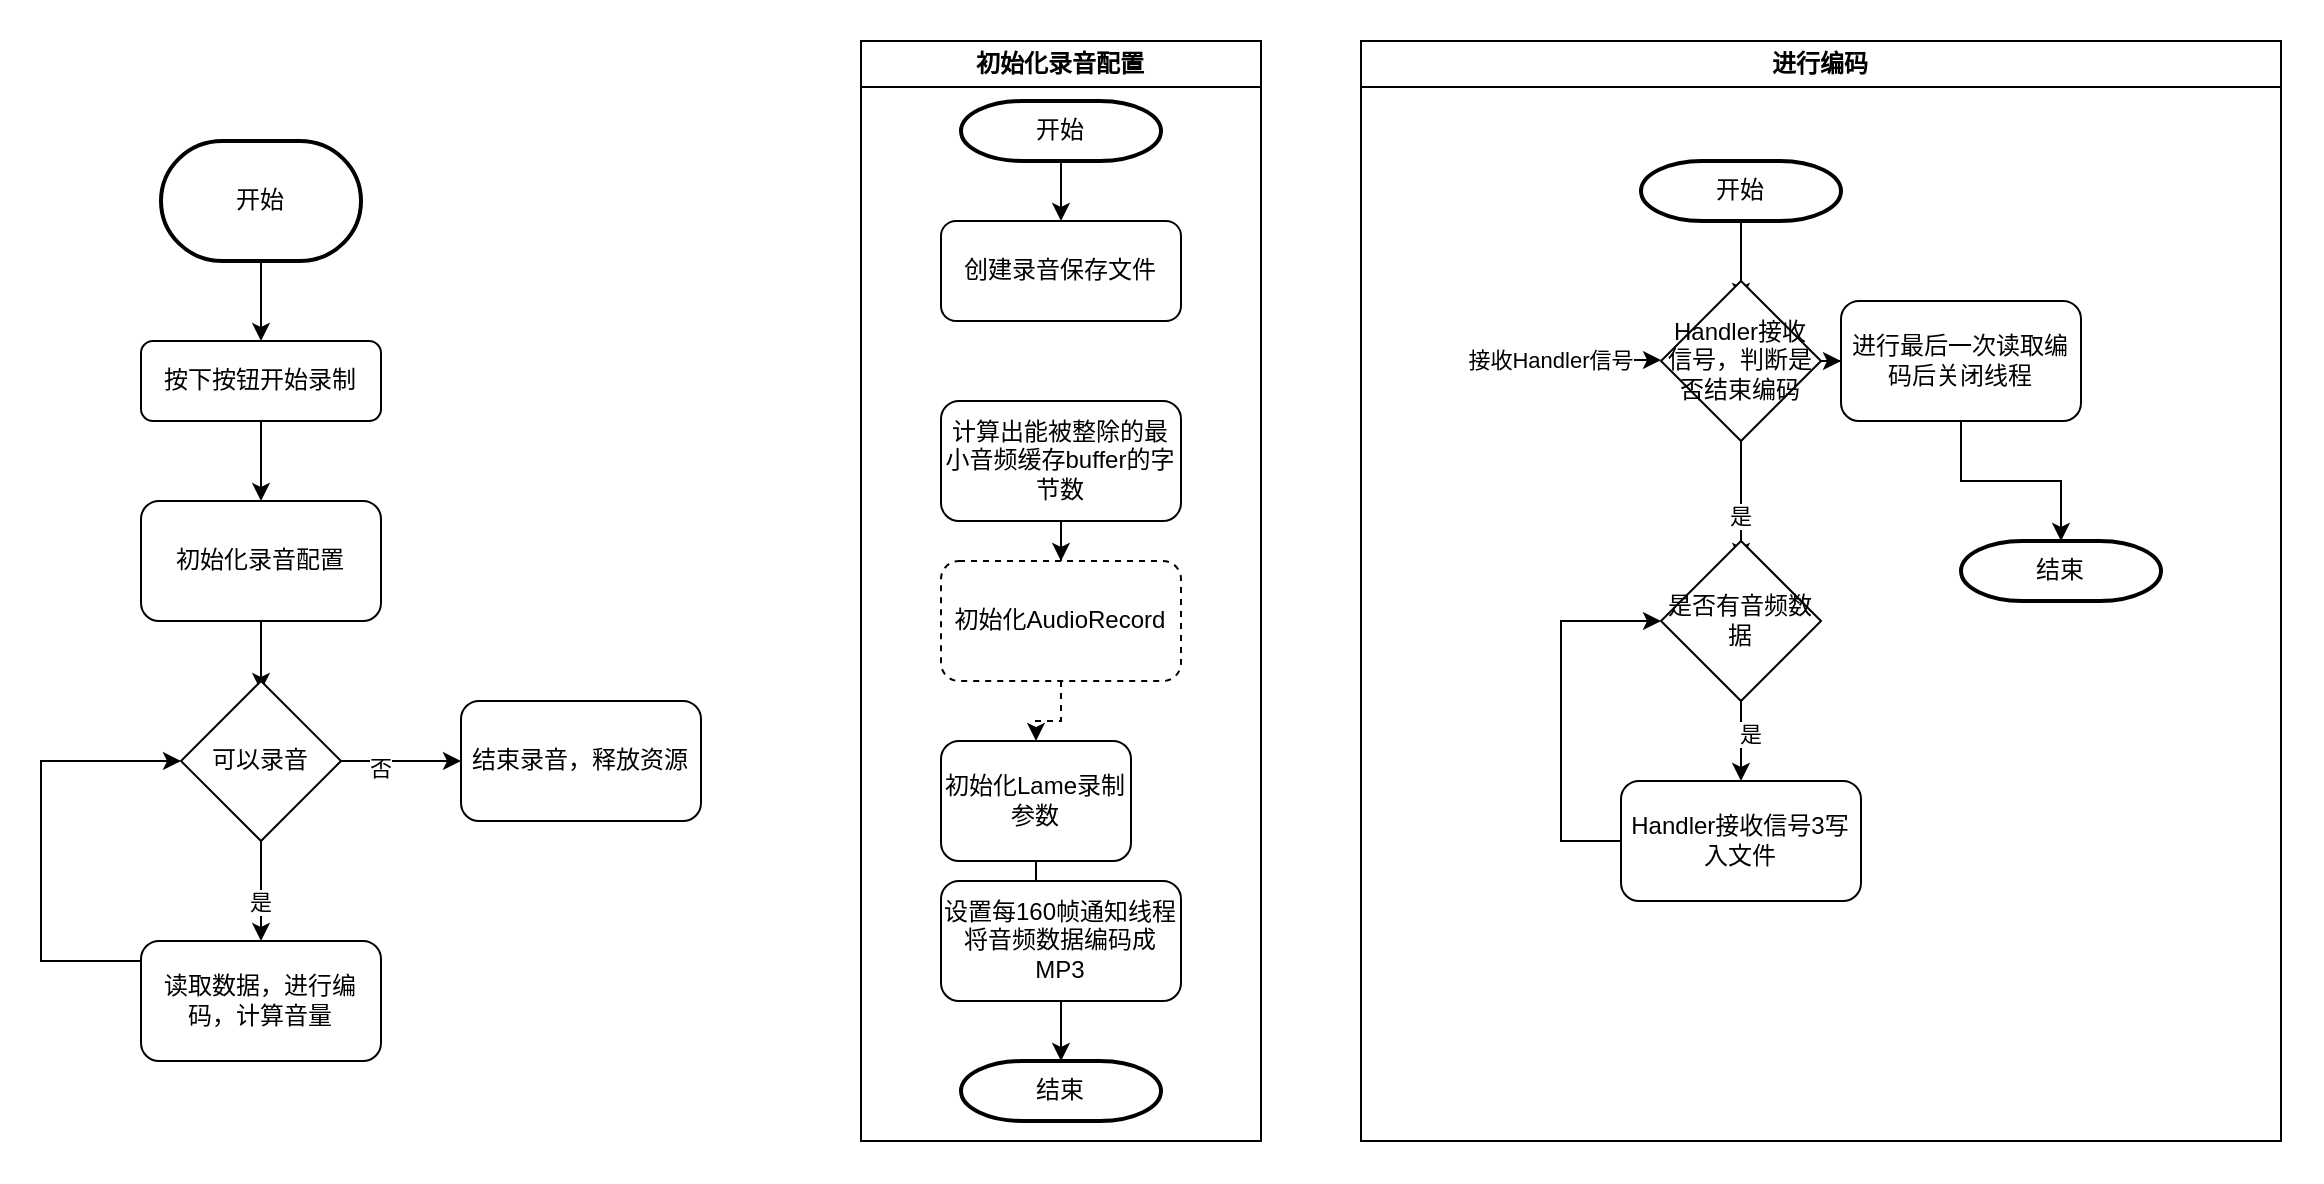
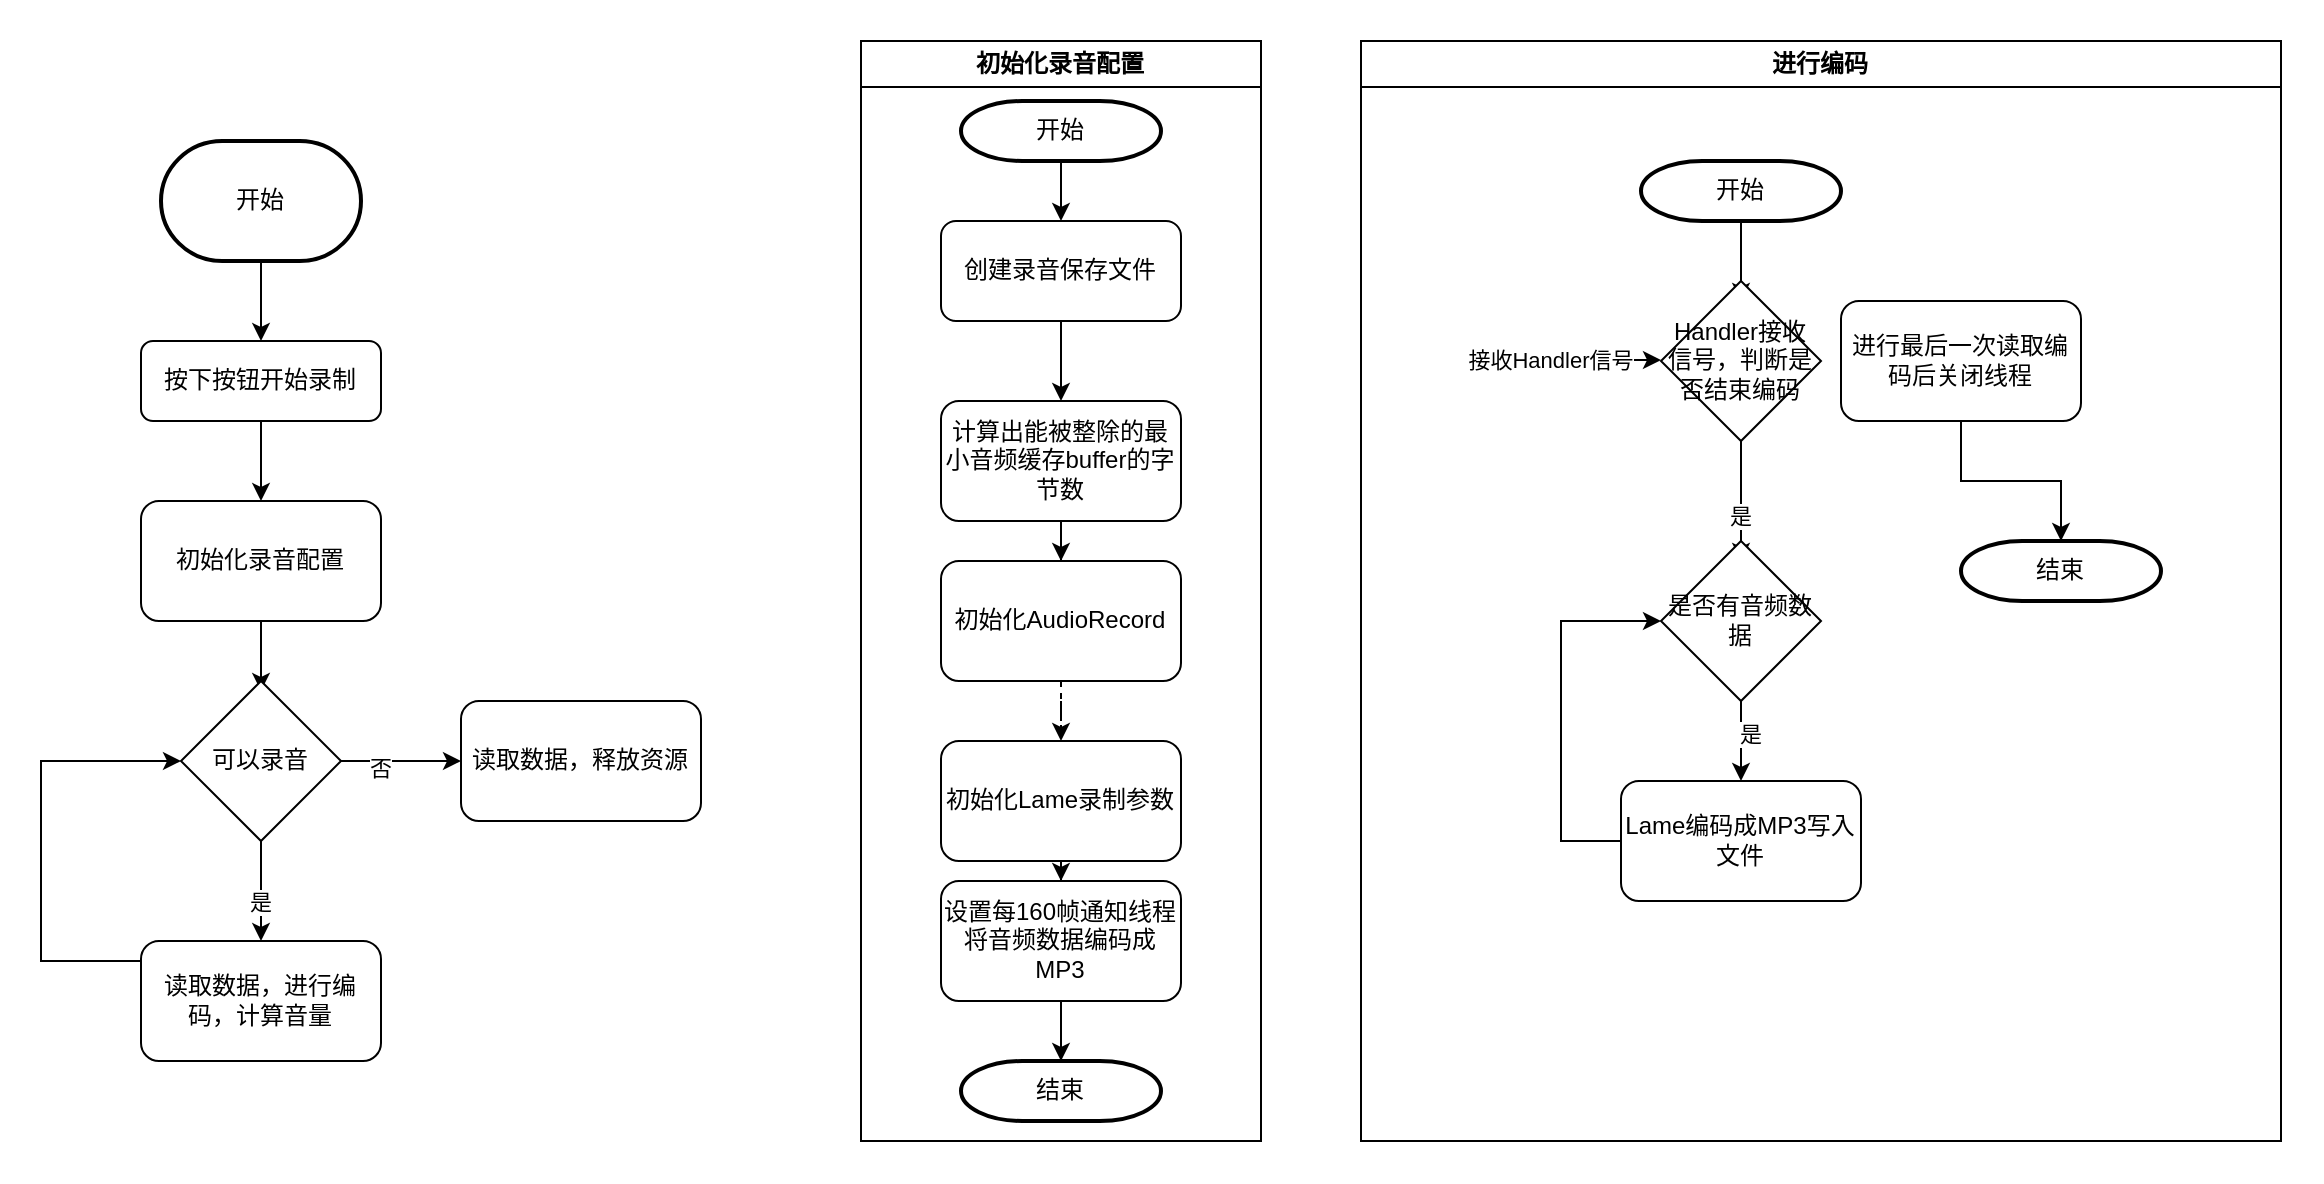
edge "创建录音保存文件" -> "计算出能被整除的最小音频缓存buffer的字节数": added
edge "Handler接收信号，判断是否结束编码" -> "进行最后一次读取编码后关闭线程": removed, label "否"
node "初始化AudioRecord": style dashed -> solid
node "结束录音，释放资源": label "结束录音，释放资源" -> "读取数据，释放资源"
node "初始化Lame录制参数": size 190x120 -> 240x120
node "Handler接收信号3写入文件": label "Handler接收信号3写入文件" -> "Lame编码成MP3写入文件"
